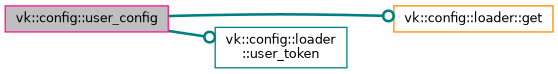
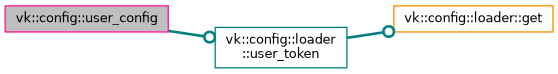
edge "vk::config::user_config" -> "vk::config::loader::get": now "vk::config::loader ::user_token" -> "vk::config::loader::get"
